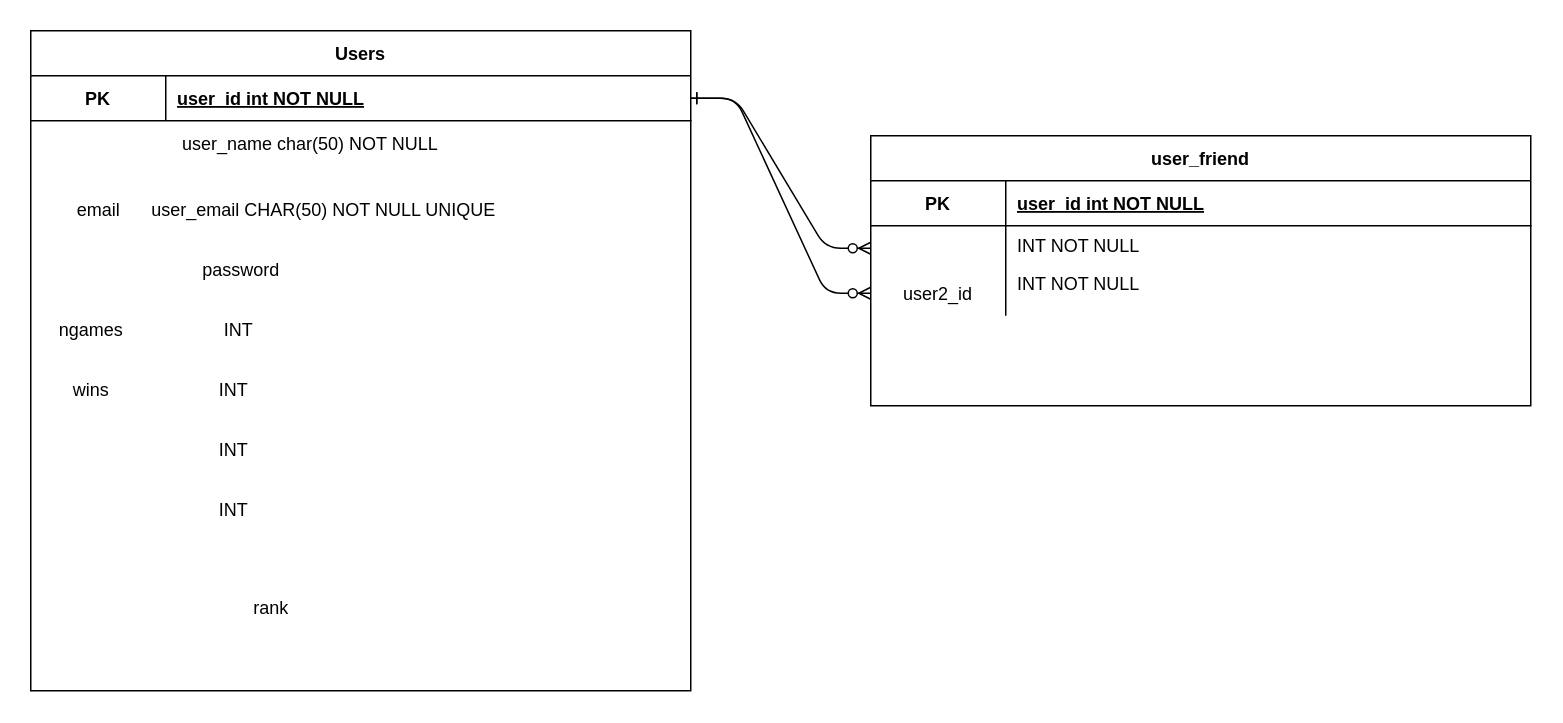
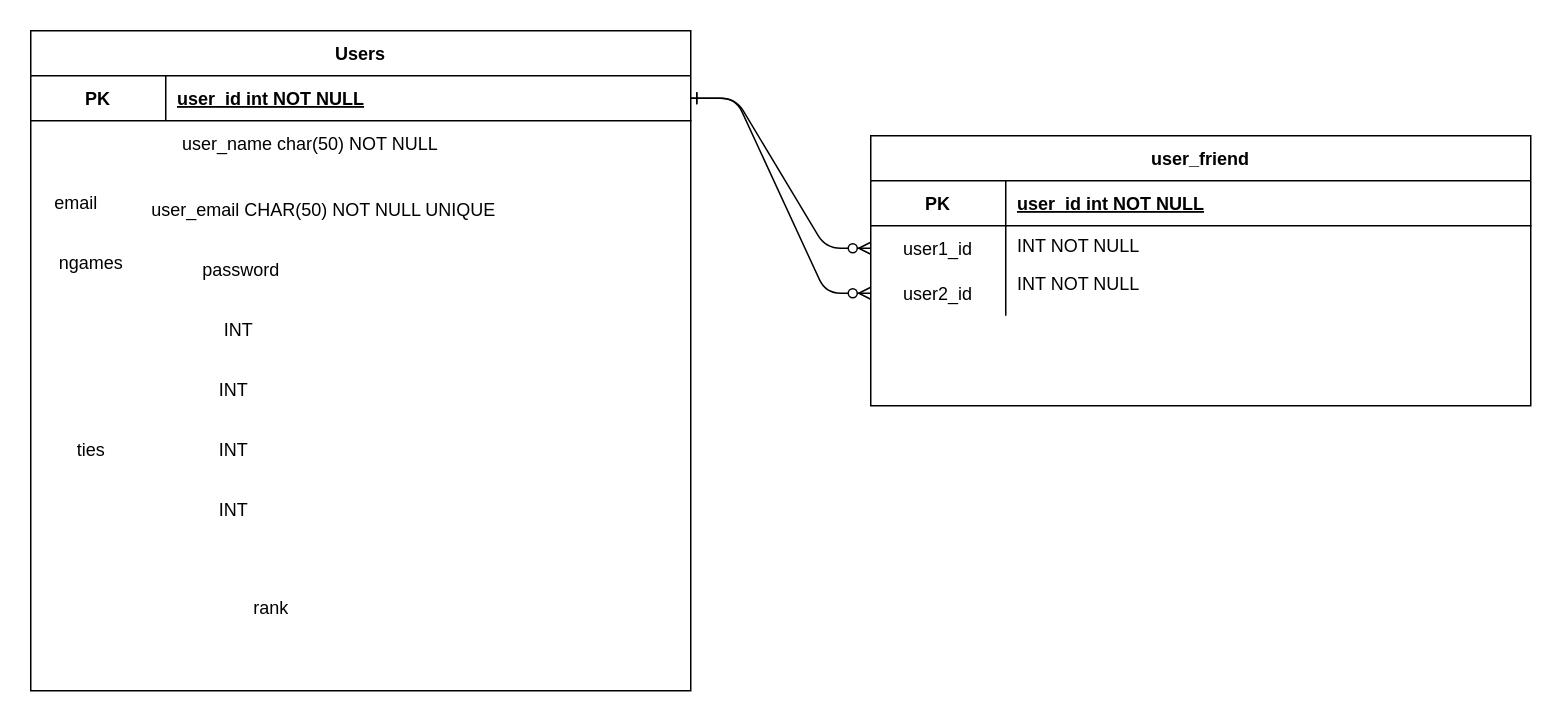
node "email": moved (98, 211) -> (76, 203)
node "user1_id": added
node "ngames": moved (91, 331) -> (91, 263)
node "wins": removed
node "ties": added
